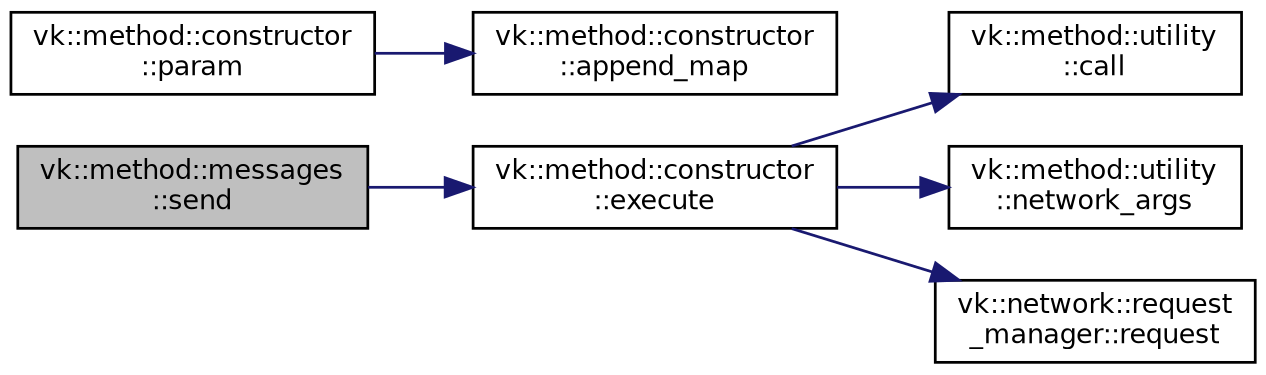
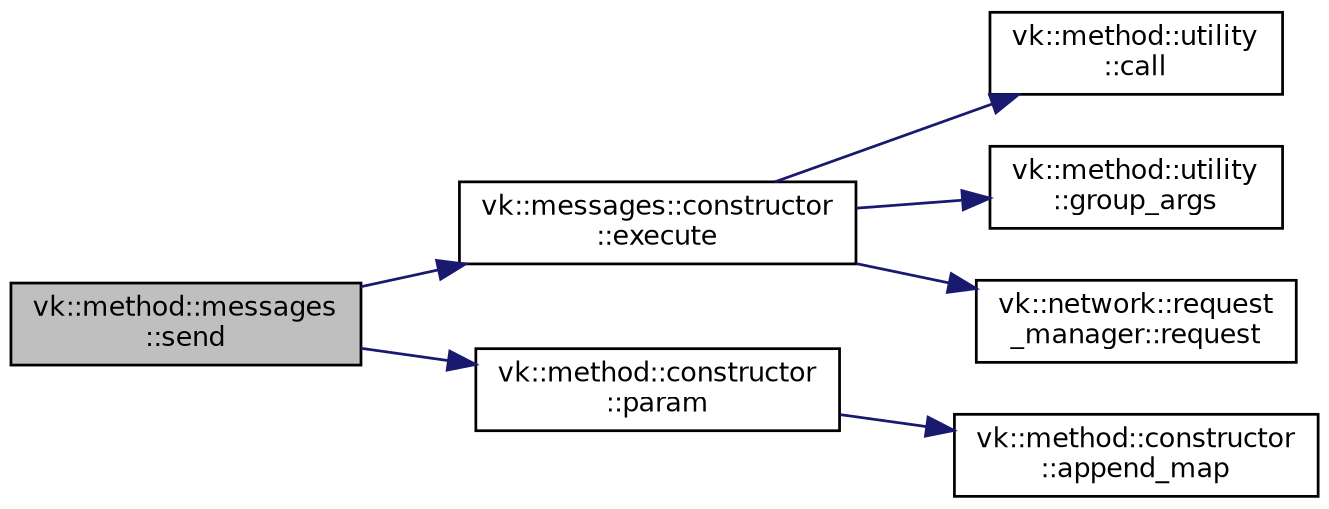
node "vk::method::constructor ::execute": label "vk::method::constructor ::execute" -> "vk::messages::constructor ::execute"
node "vk::method::utility ::network_args": label "vk::method::utility ::network_args" -> "vk::method::utility ::group_args"
edge "vk::method::messages ::send" -> "vk::method::constructor ::param": added
